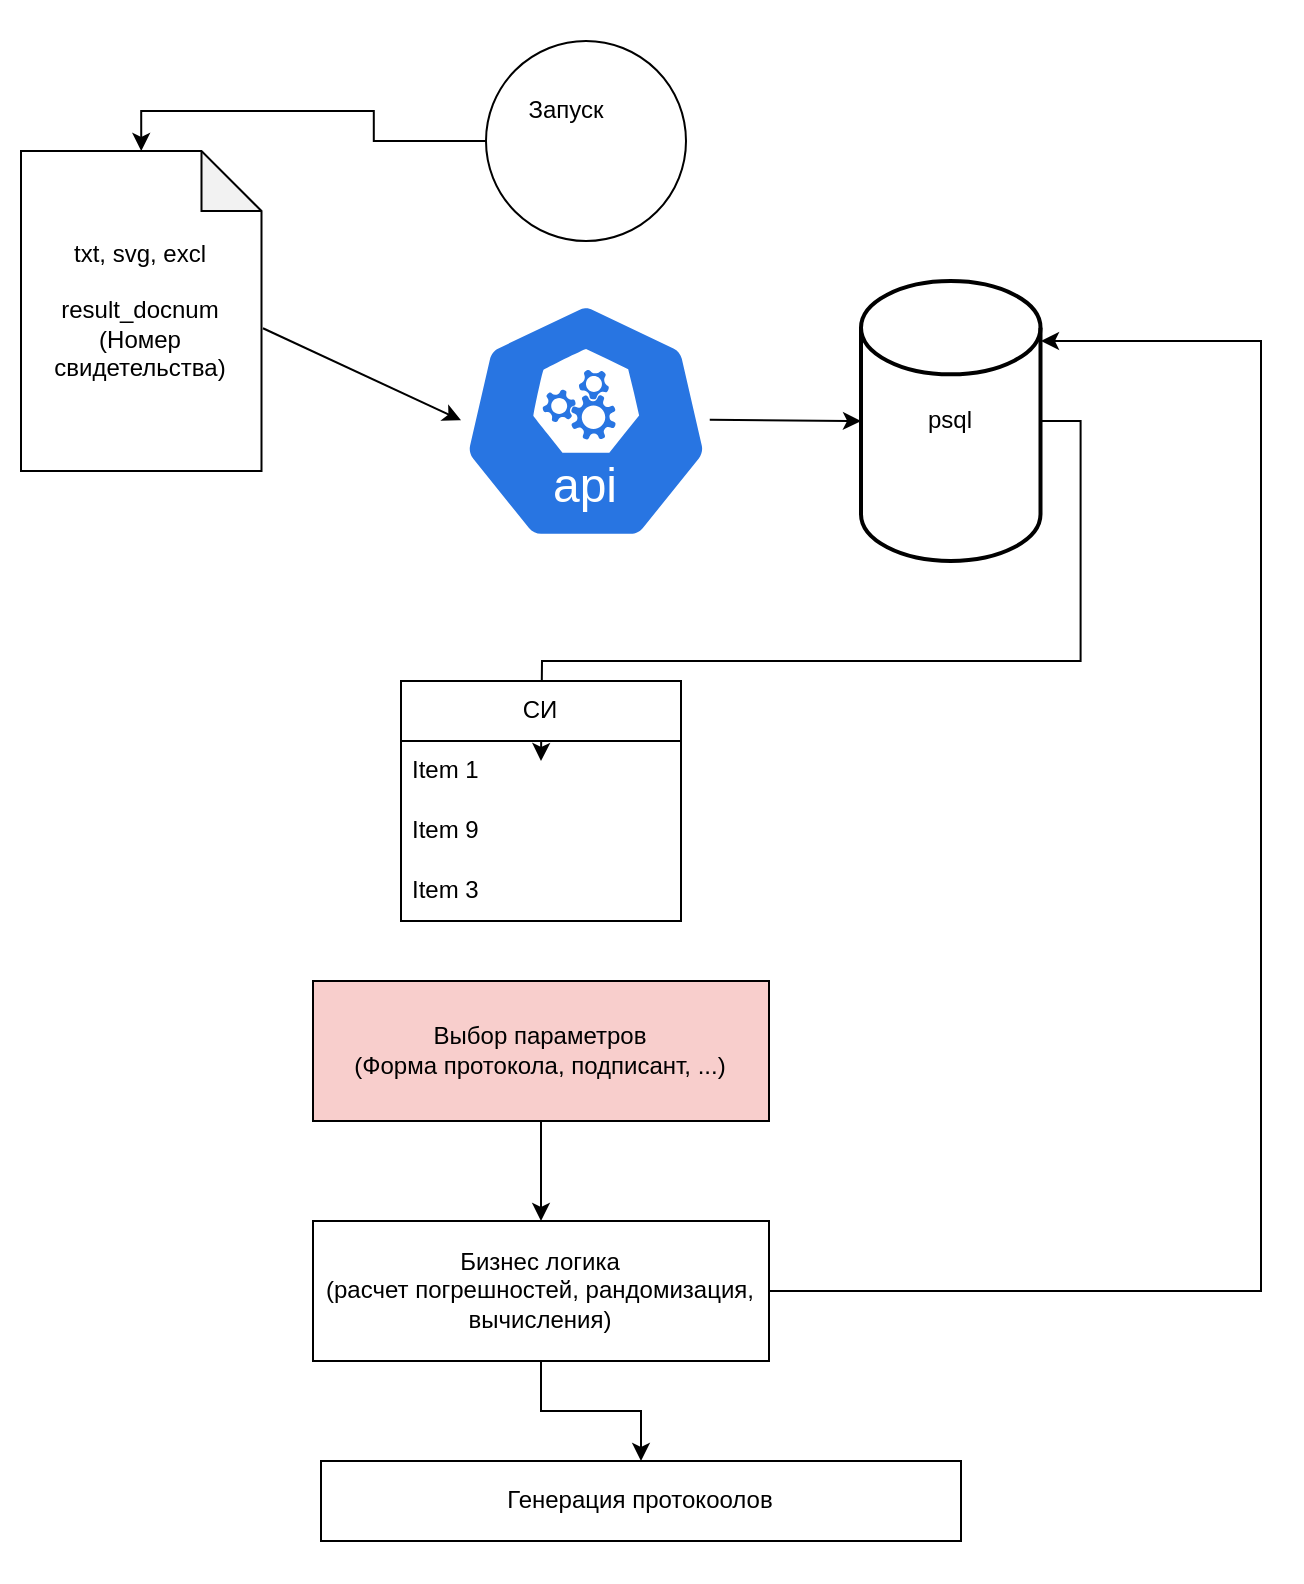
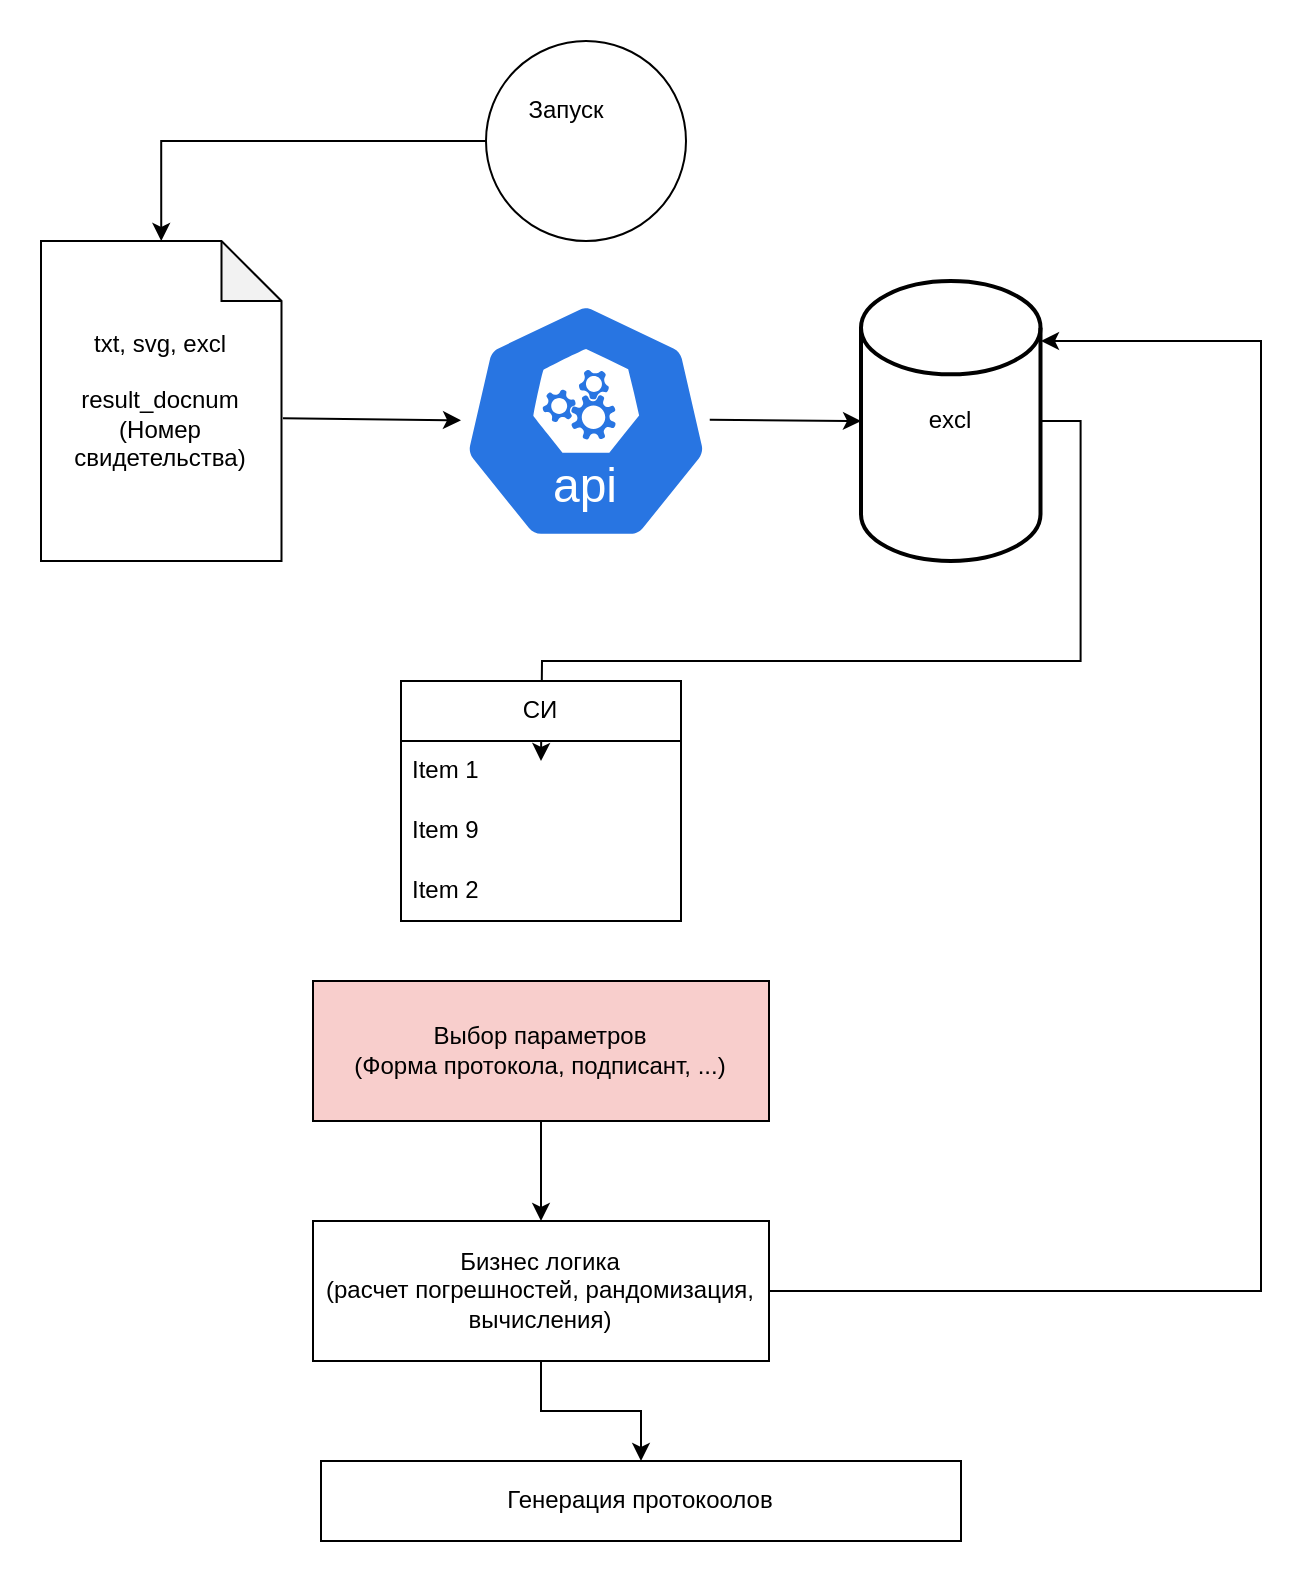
node "txt, svg, excl result_docnum (Номер свидетельства)": moved (141, 311) -> (161, 401)
node "psql": label "psql" -> "excl"
node "Item 3": label "Item 3" -> "Item 2"
